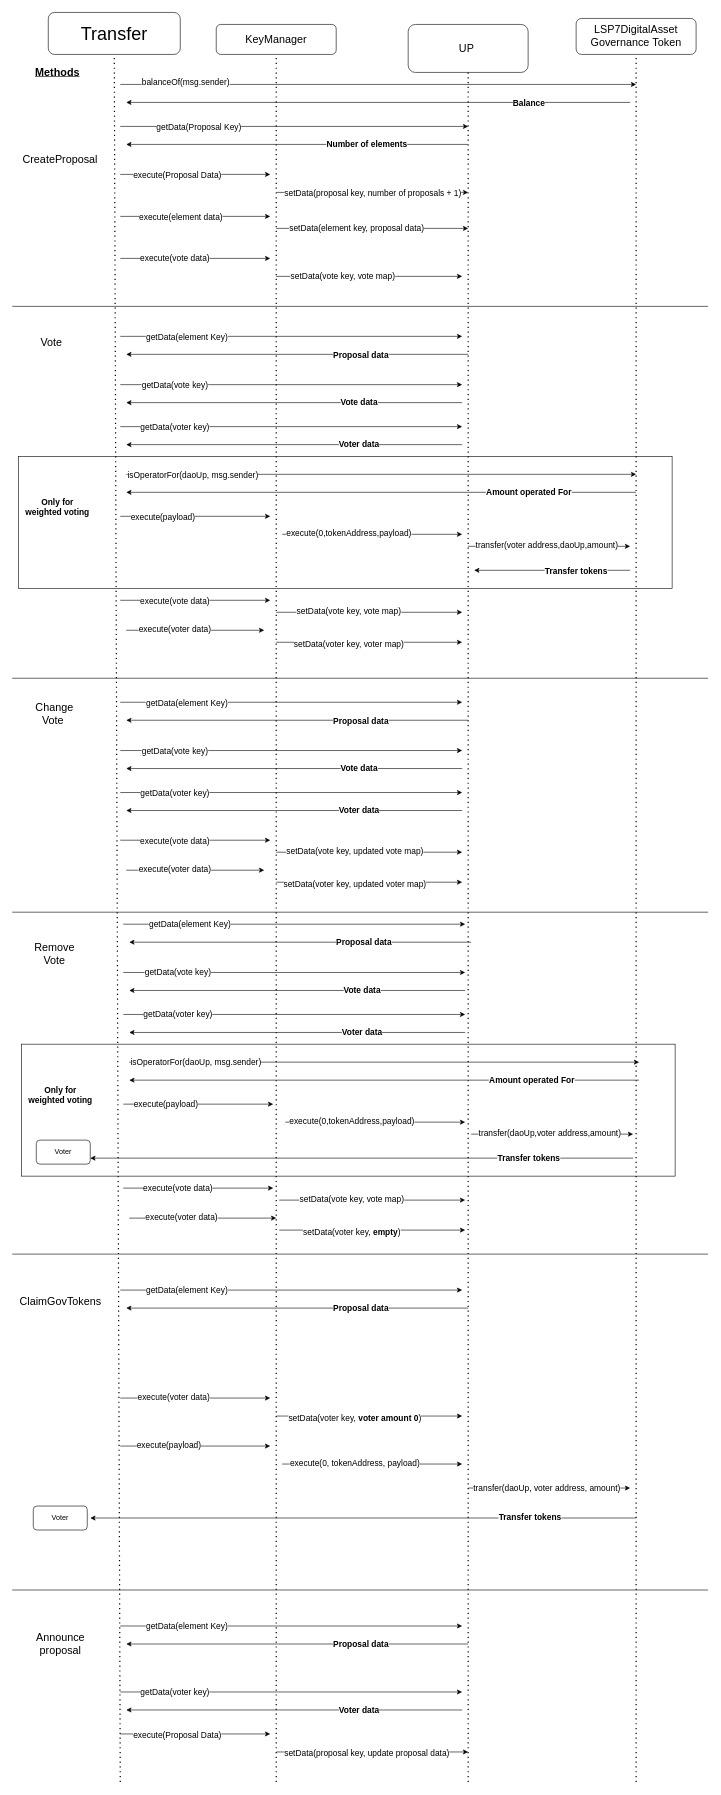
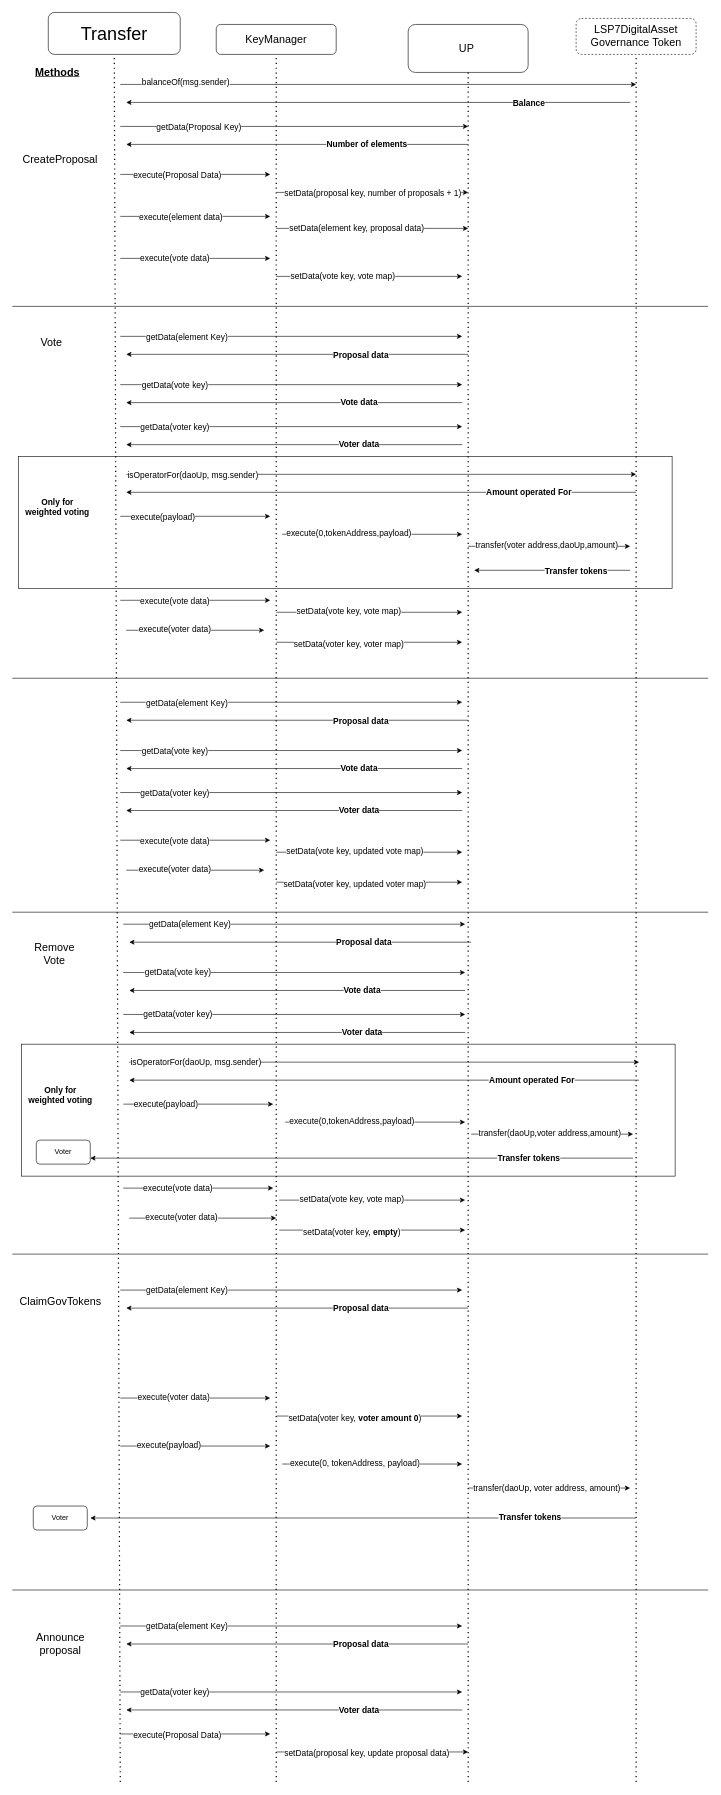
node "LSP7DigitalAsset Governance Token": style solid -> dashed
node "Change Vote": removed
